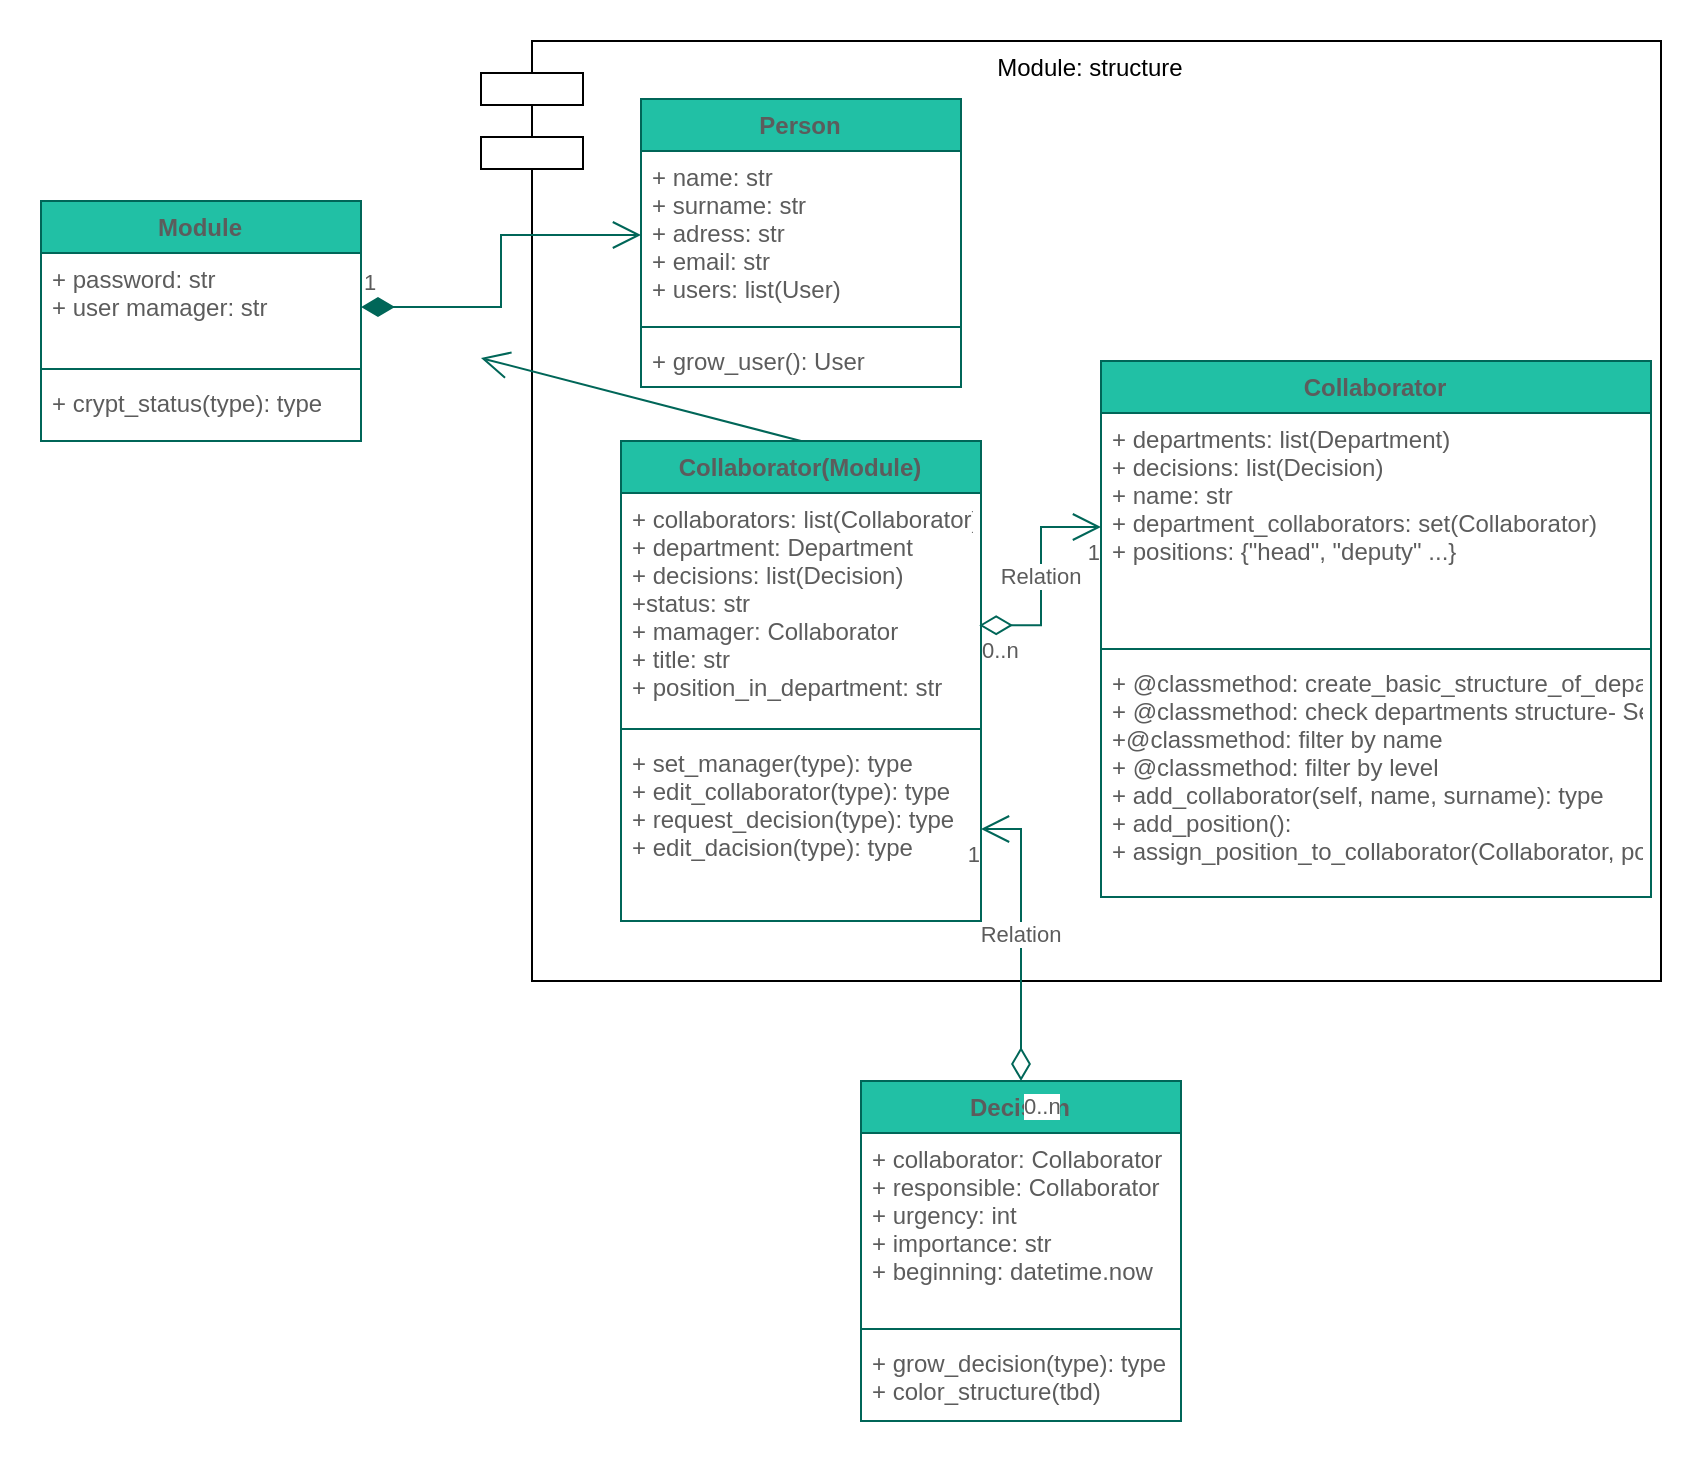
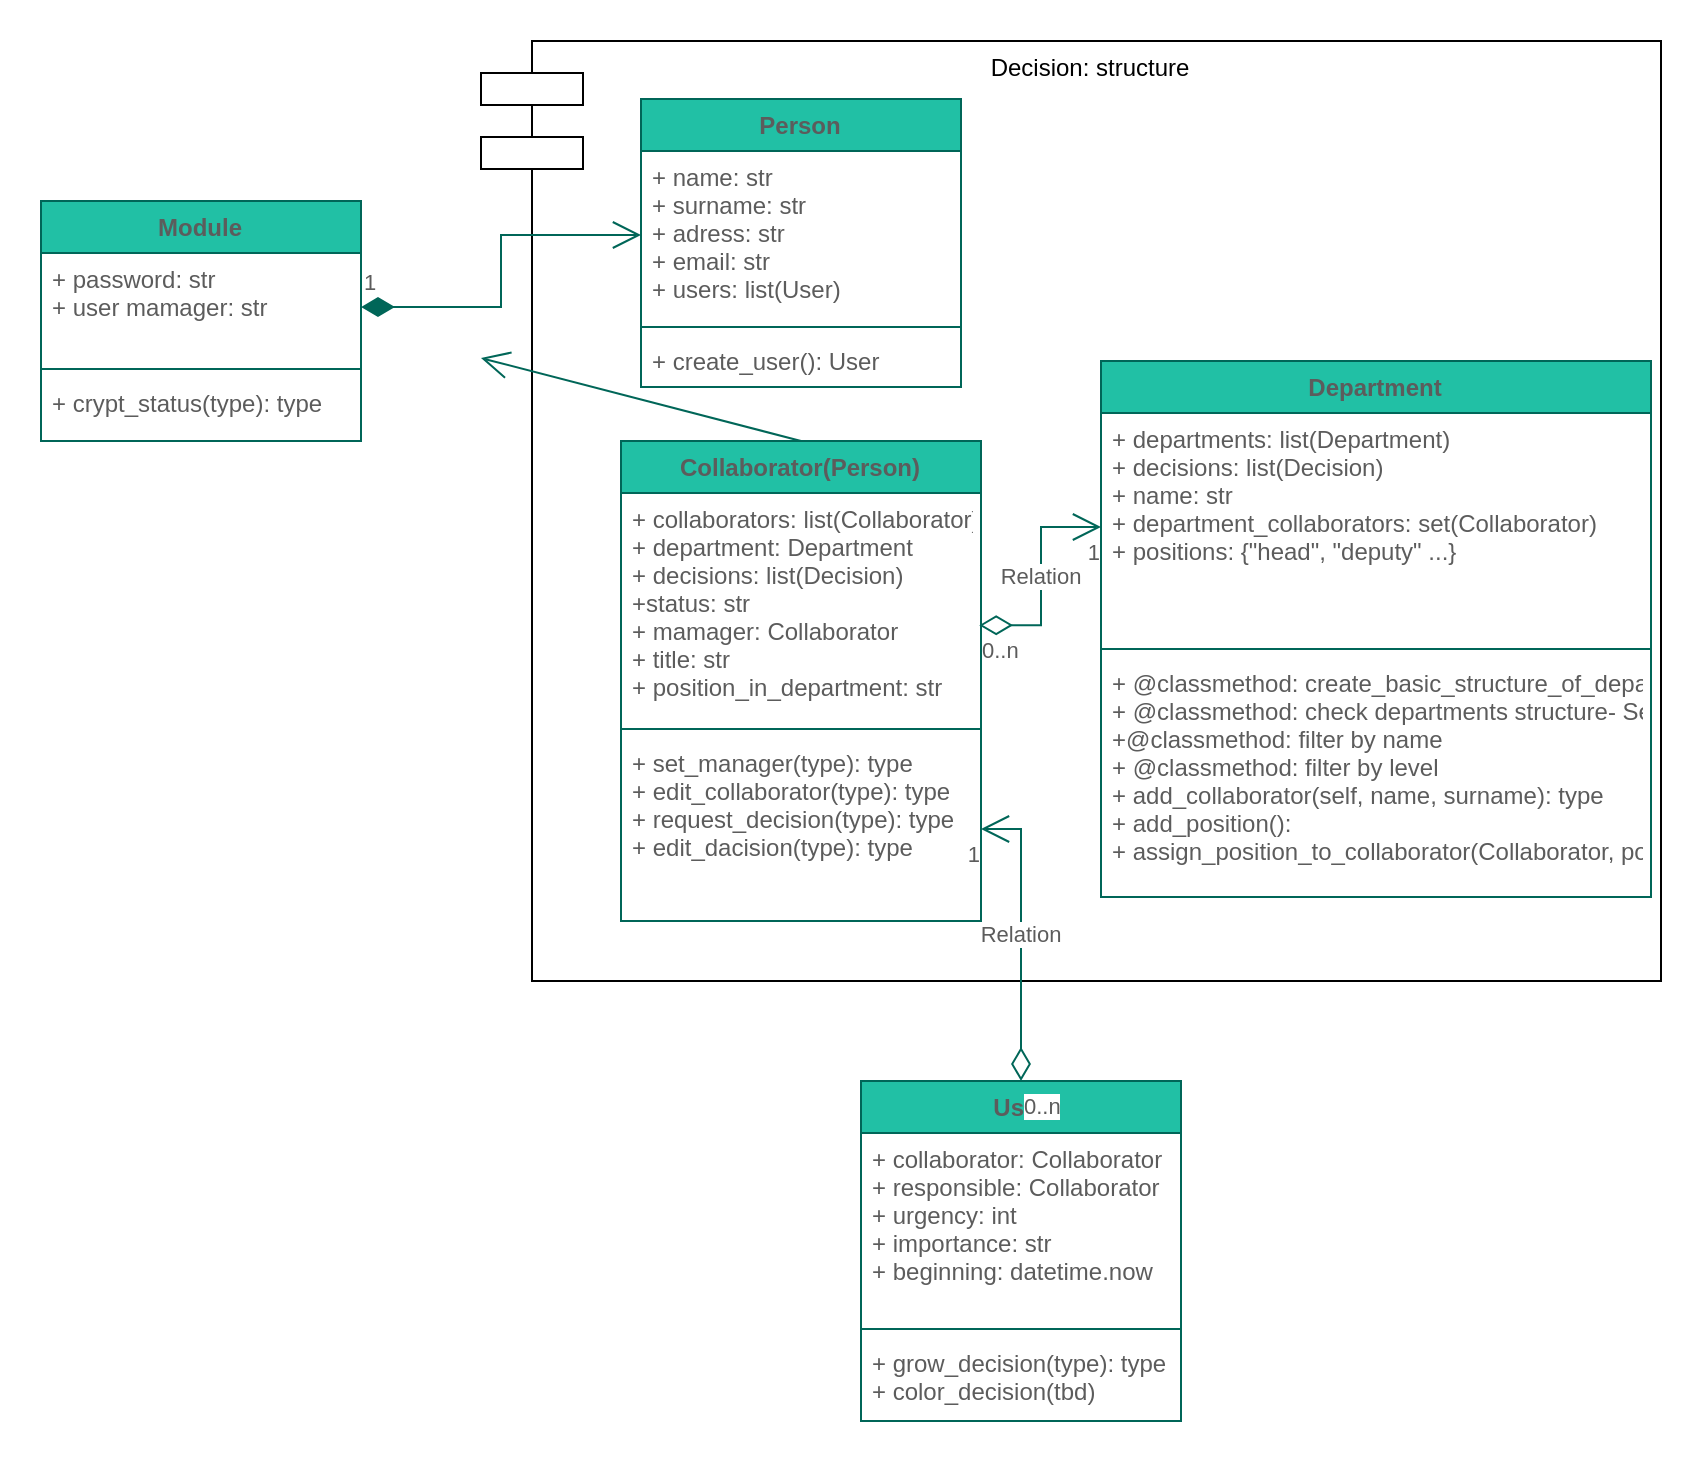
node "Module: structure": label "Module: structure" -> "Decision: structure"
node "+ grow_user(): User": label "+ grow_user(): User" -> "+ create_user(): User"
node "Collaborator": label "Collaborator" -> "Department"
node "Collaborator(Module)": label "Collaborator(Module)" -> "Collaborator(Person)"
node "Decision": label "Decision" -> "User"
node "+ grow_decision(type): type + color_structure(tbd)": label "+ grow_decision(type): type + color_structure(tbd)" -> "+ grow_decision(type): type + color_decision(tbd)"
